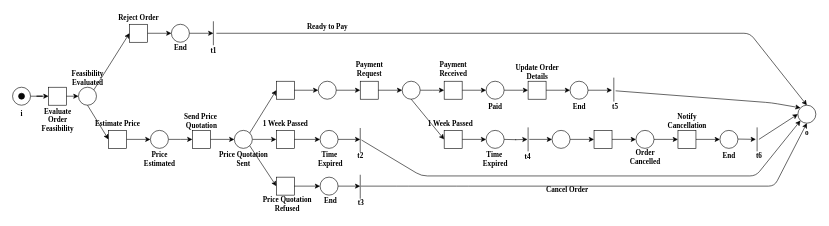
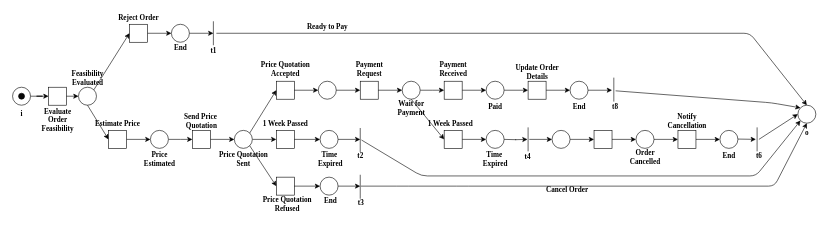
node "Price Quotation Accepted": added
node "t5": label "t5" -> "t8"
node "Wait for Payment": added
